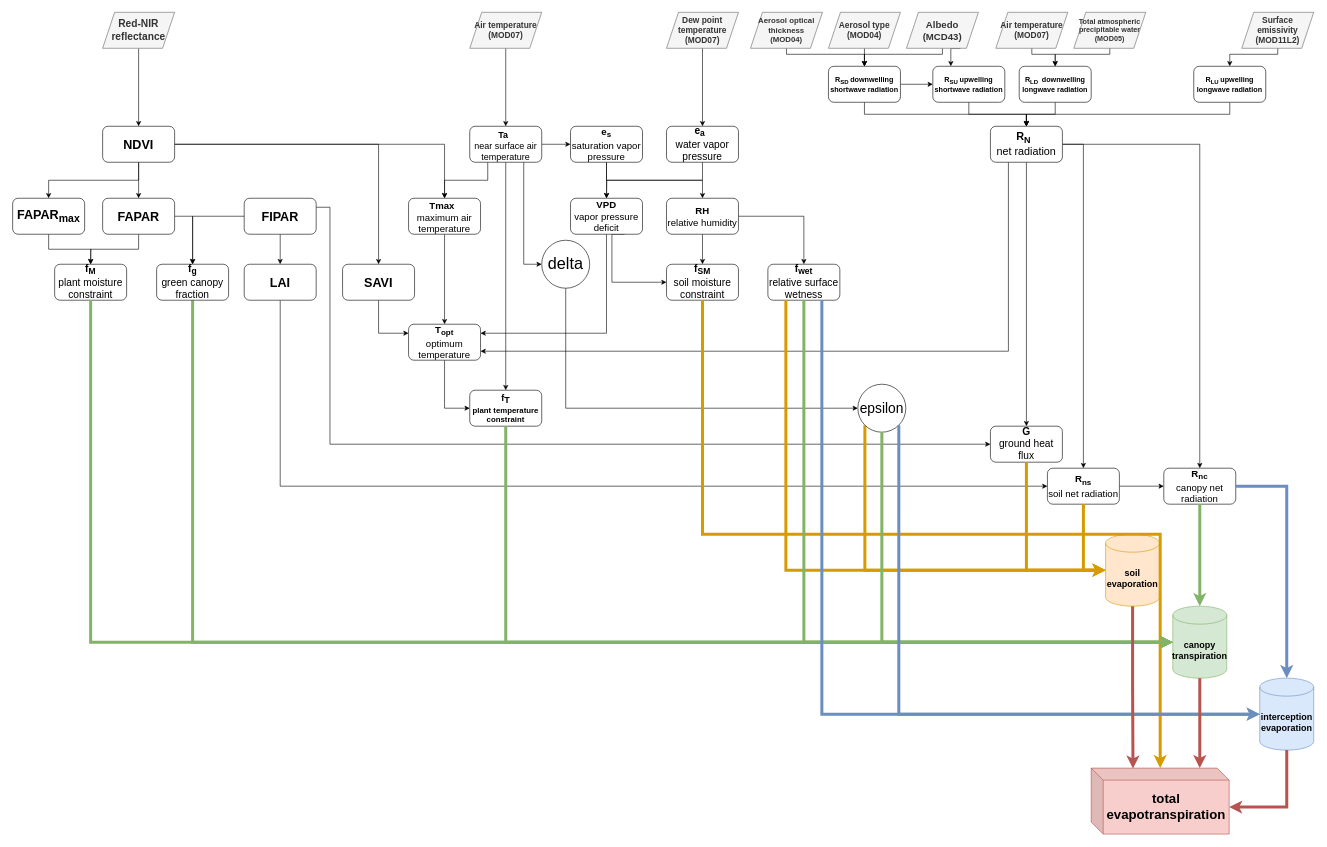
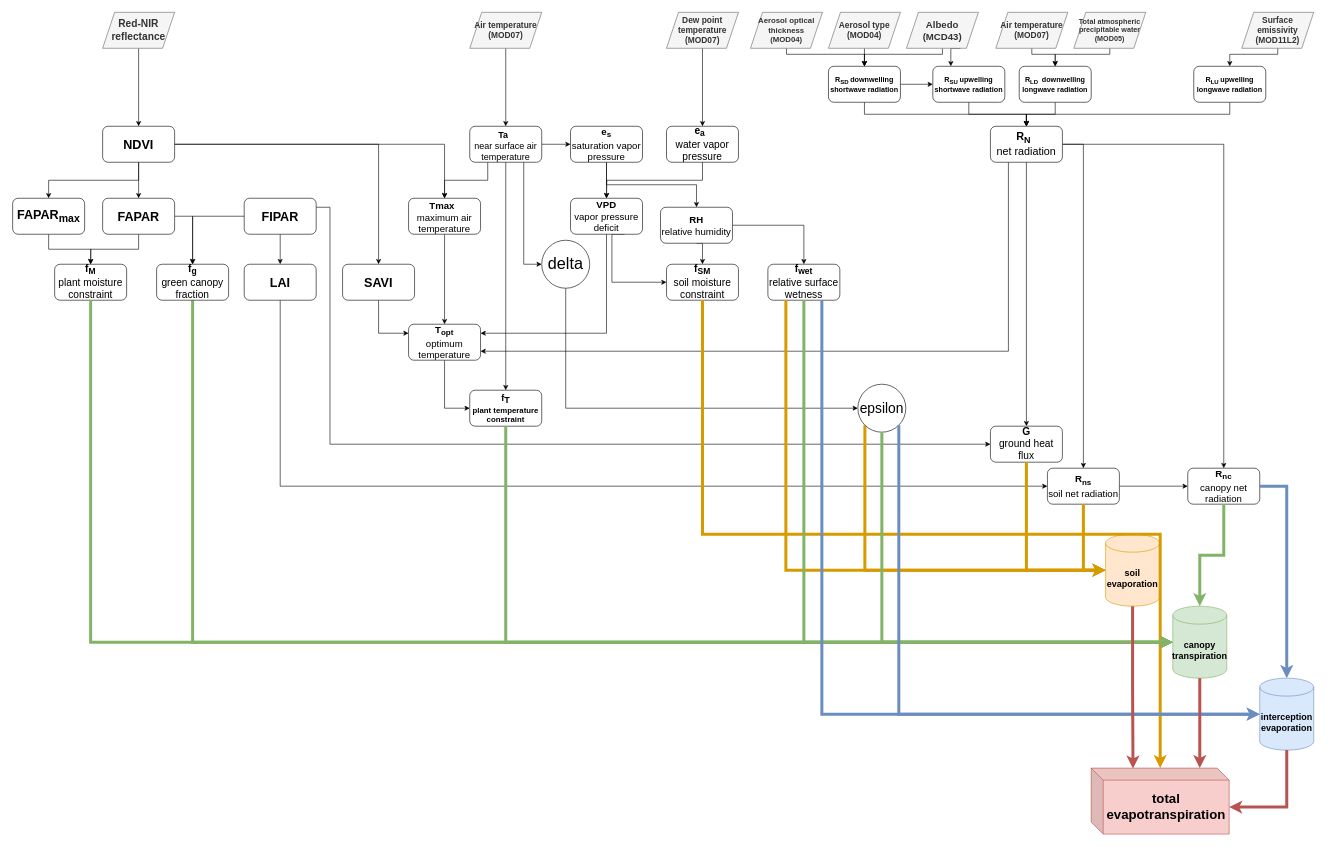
node "RH relative humidity": moved (702, 216) -> (696, 225)
node "Rnc canopy net radiation": moved (1200, 486) -> (1224, 486)
